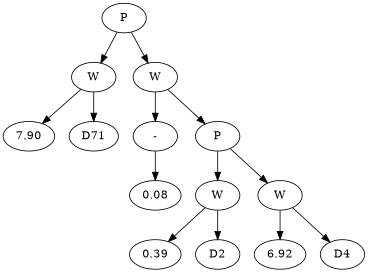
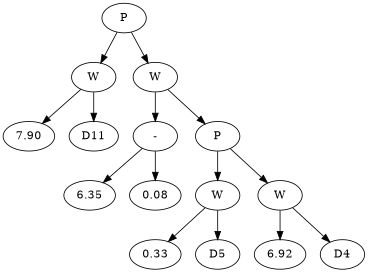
node "D71": label "D71" -> "D11"
node "6.35": added
node "0.39": label "0.39" -> "0.33"
node "D2": label "D2" -> "D5"
